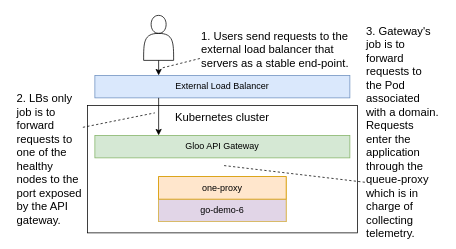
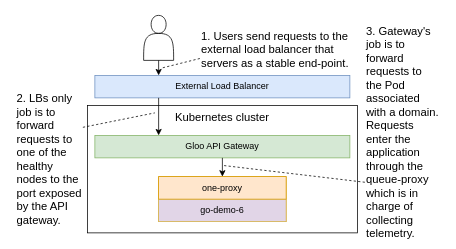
edge "Gloo API Gateway" -> "one-proxy": added
